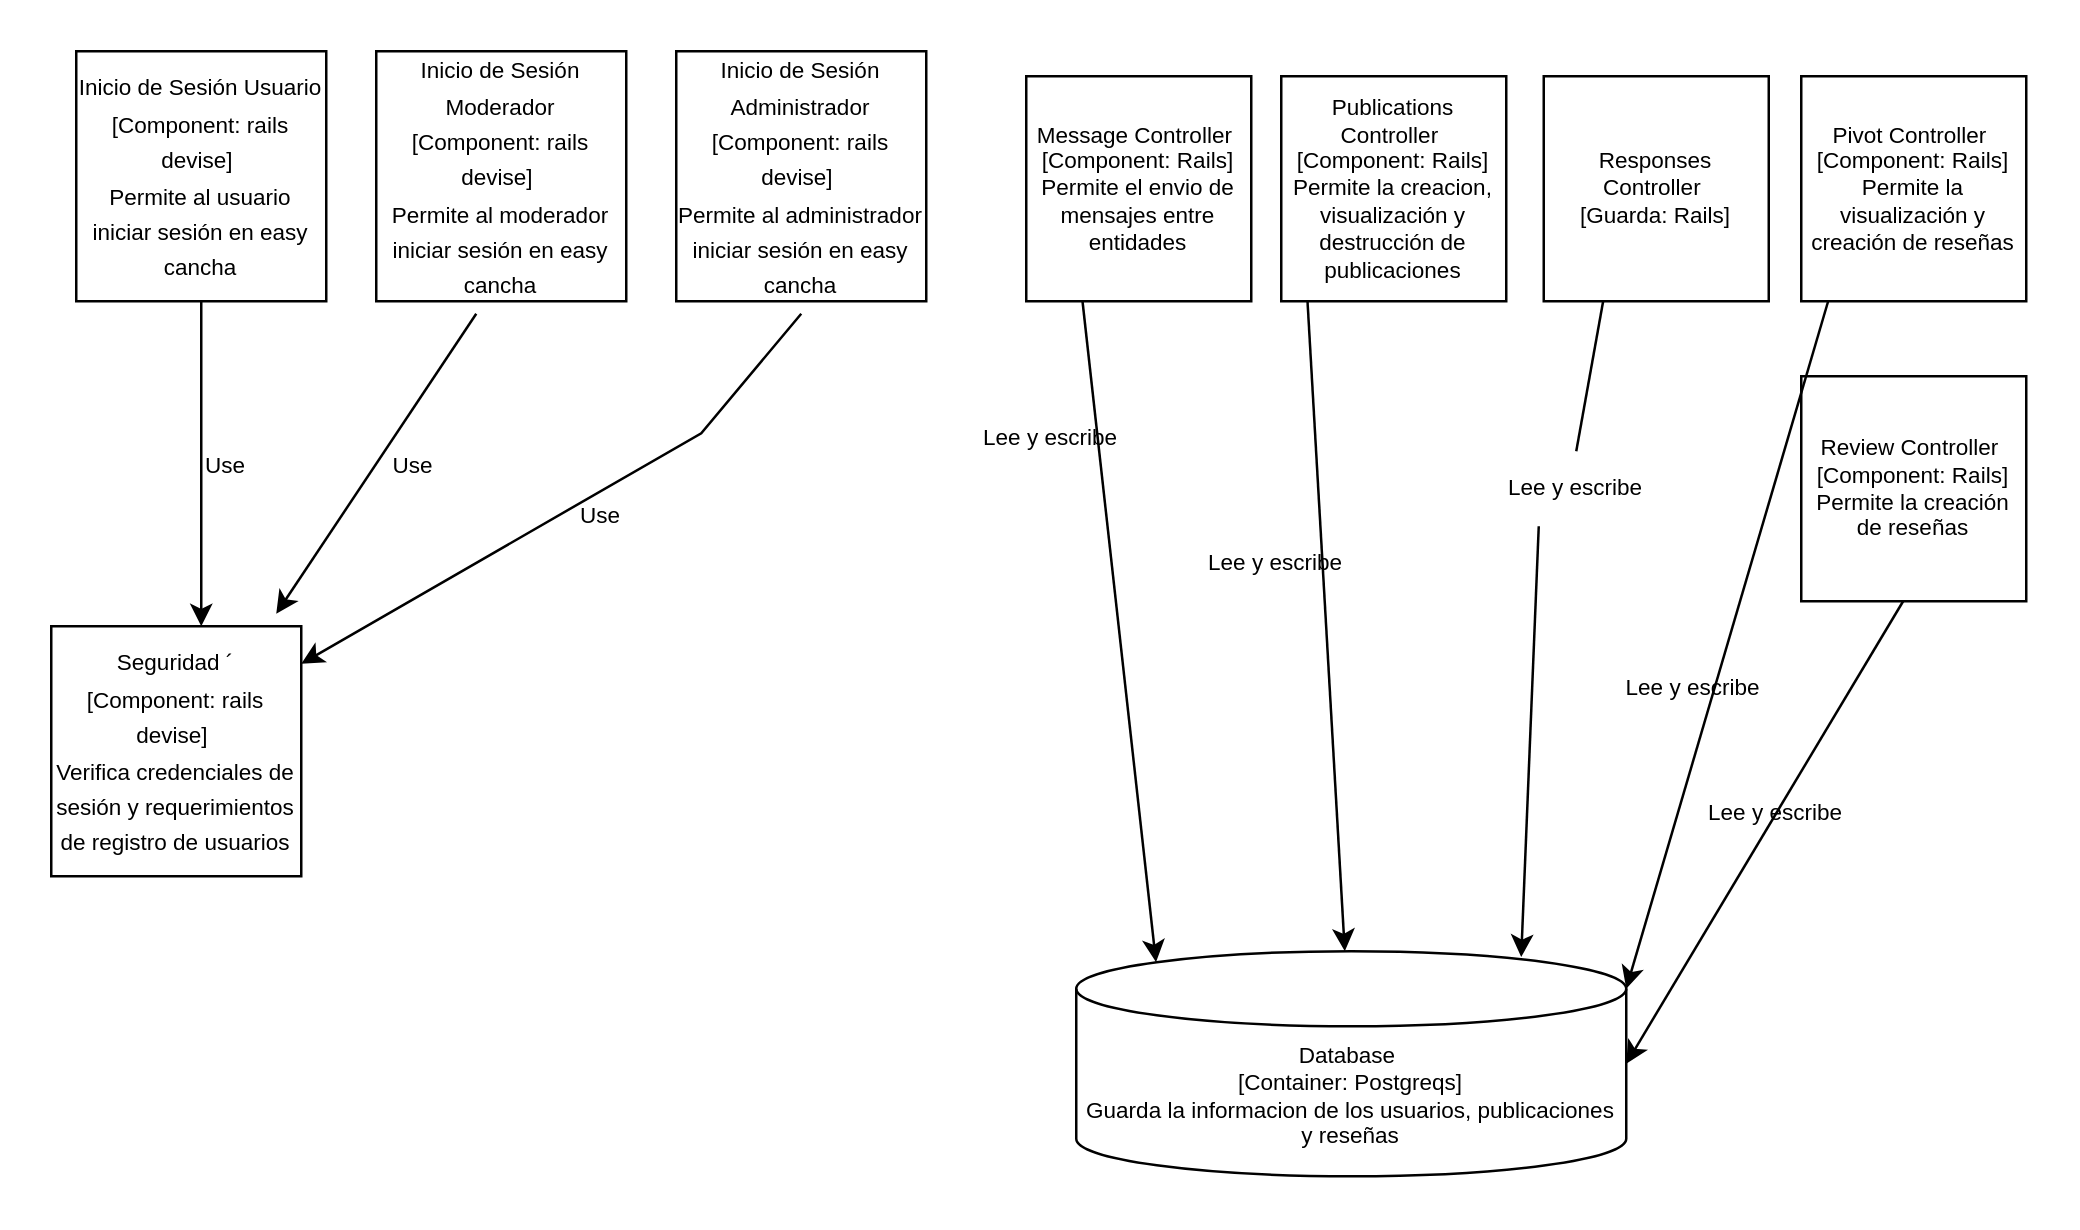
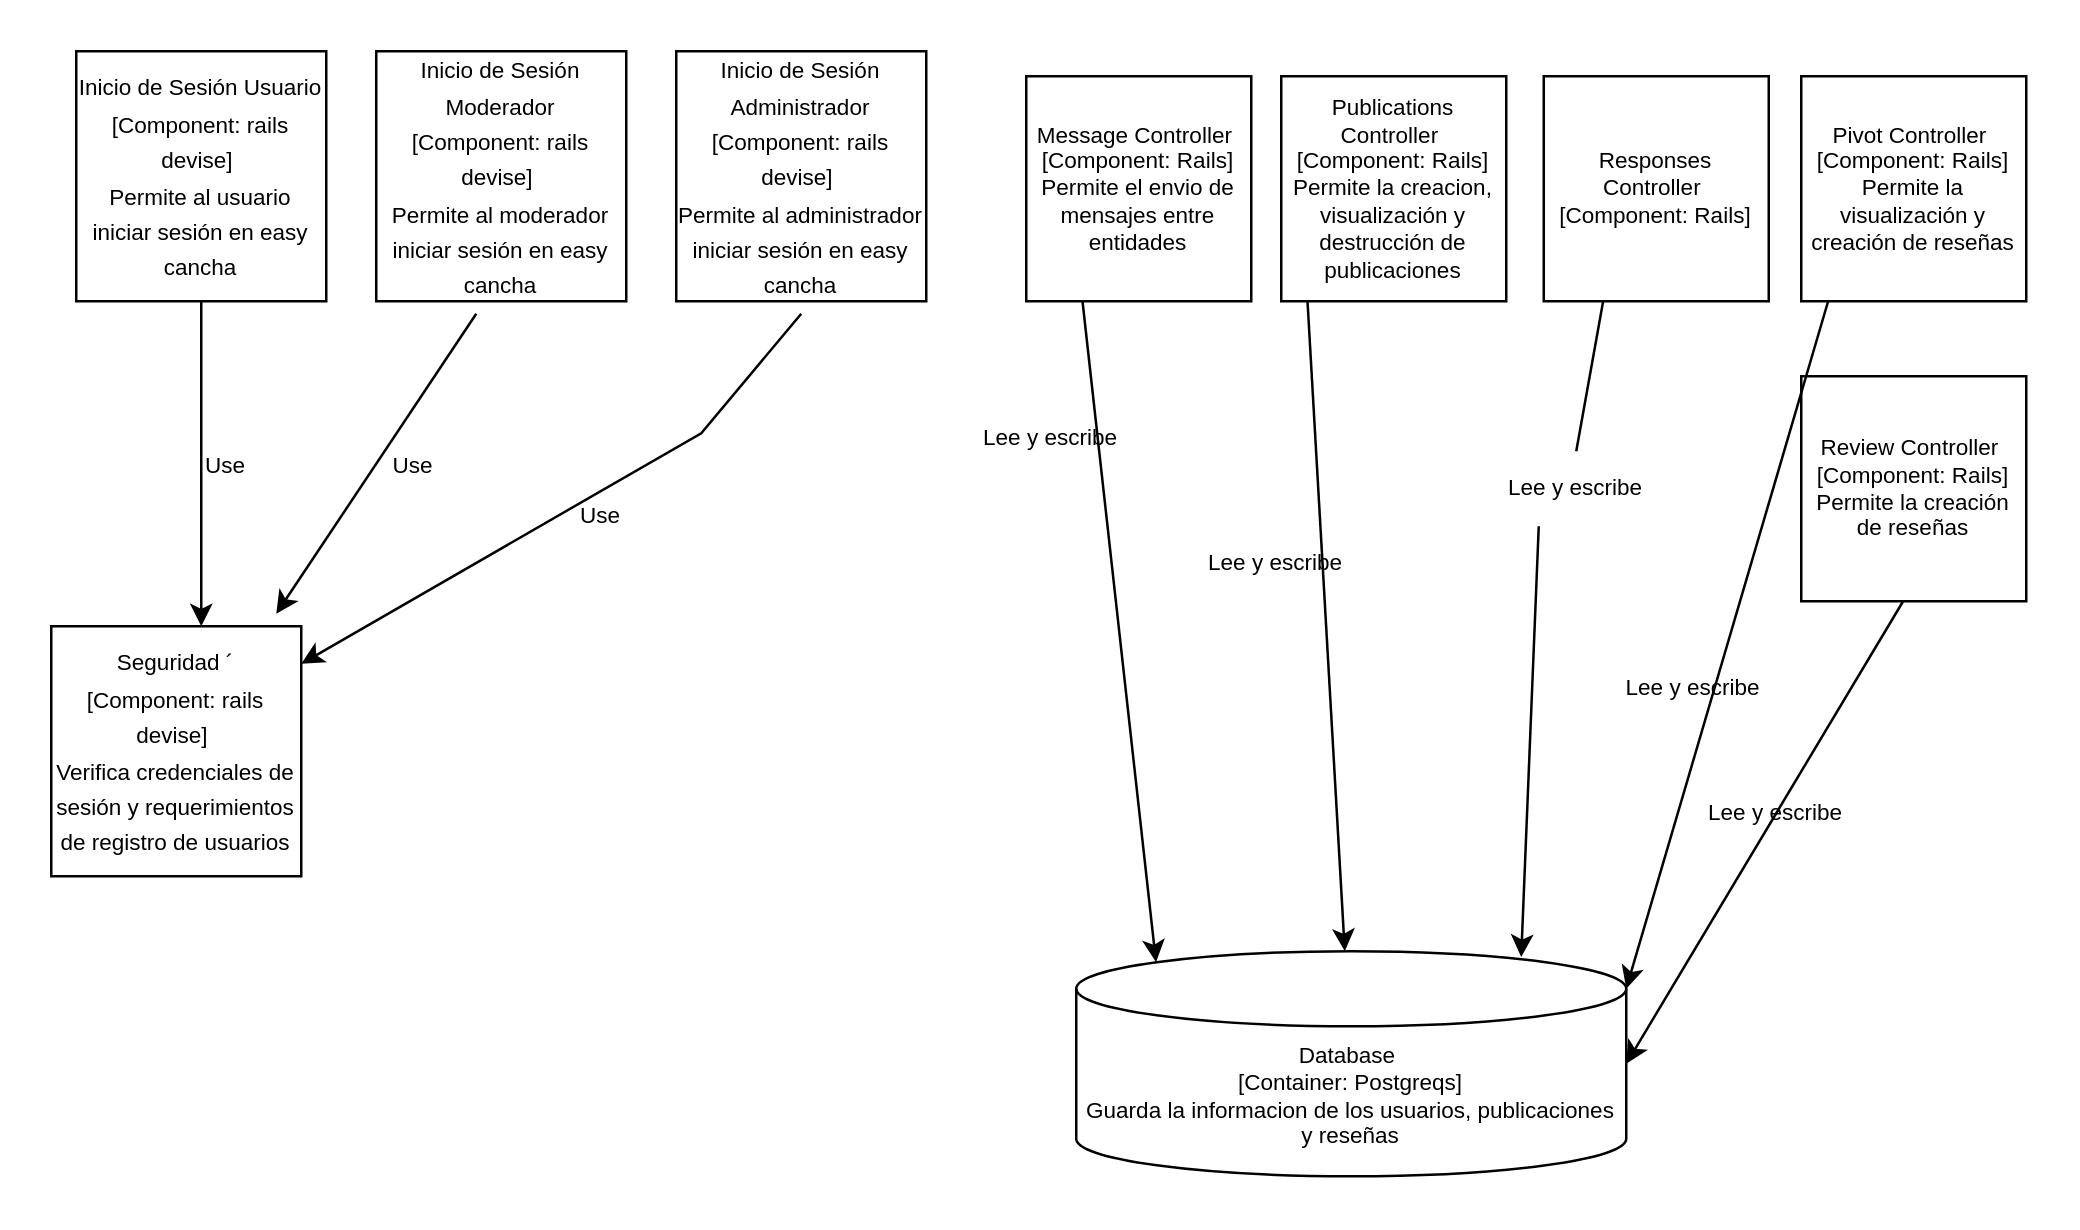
node "Responses Controller [Guarda: Rails]": label "Responses Controller [Guarda: Rails]" -> "Responses Controller [Component: Rails]"
